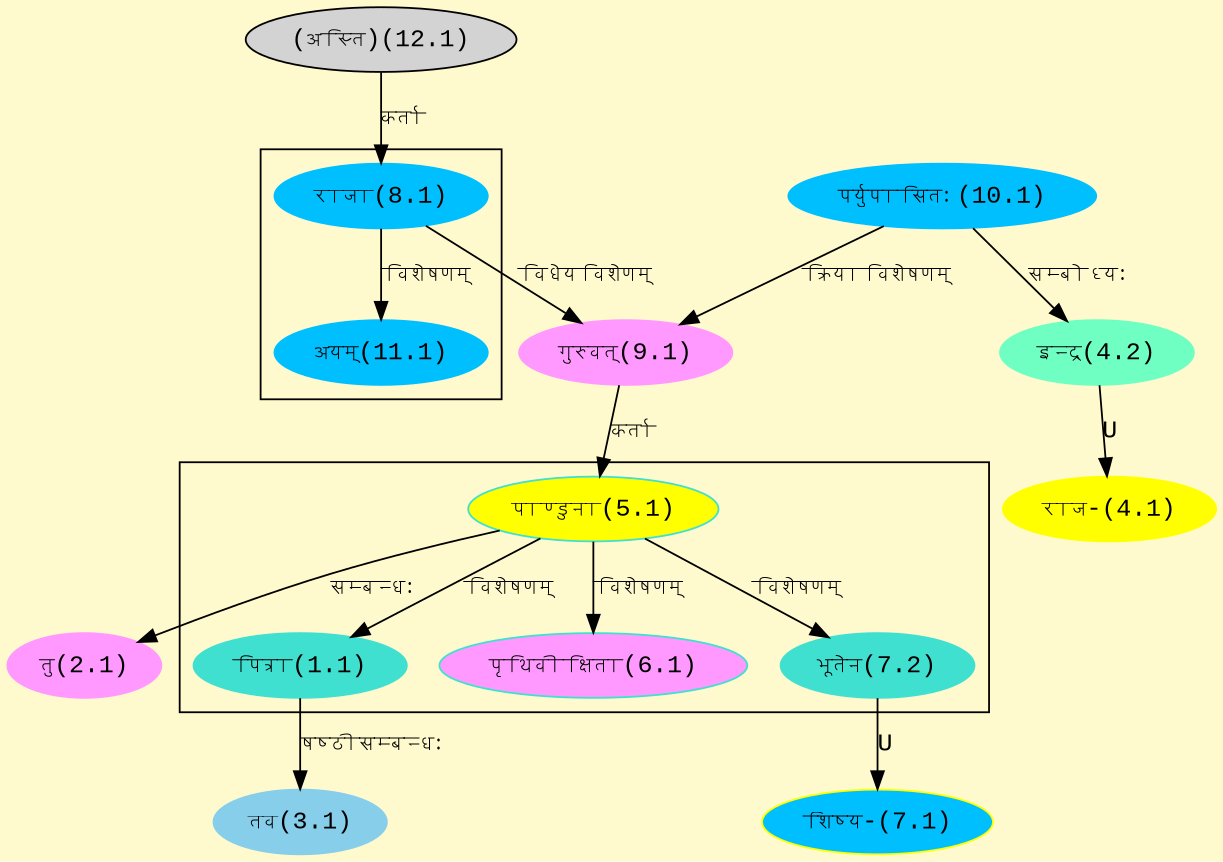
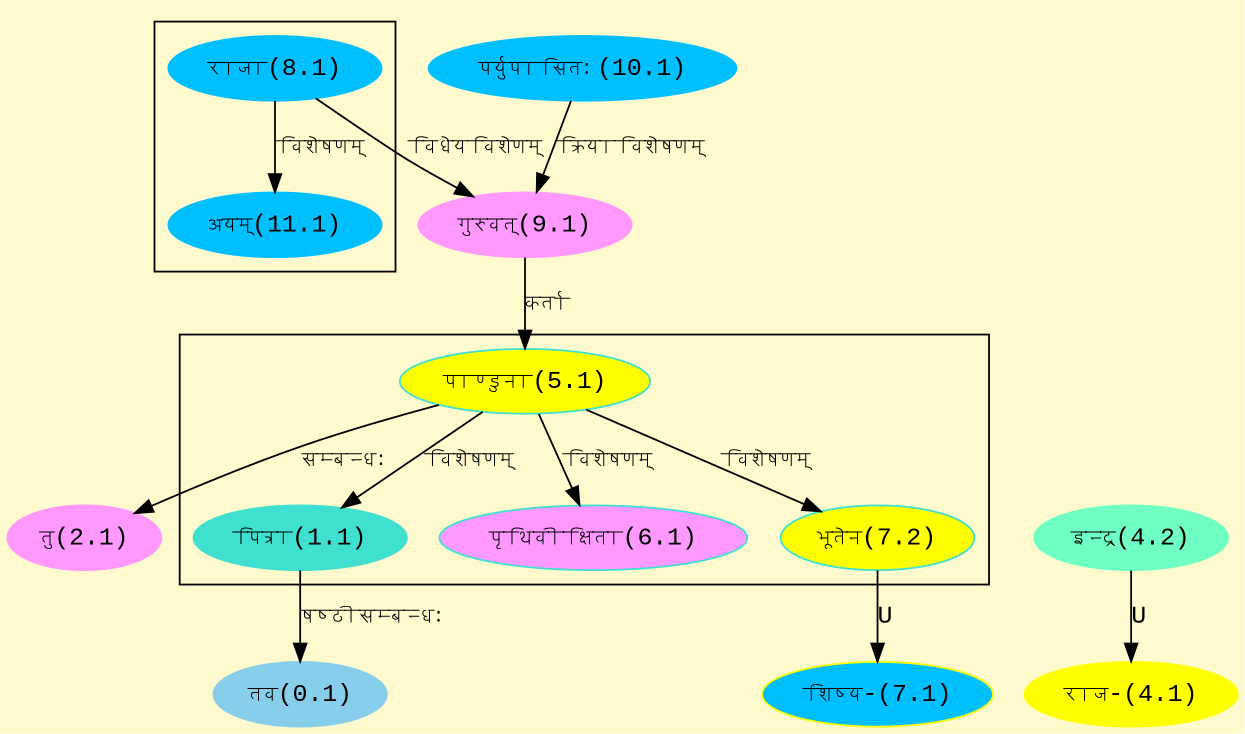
node "(अस्ति)(12.1)": removed
edge "पर्युपासितः(10.1)" -> "इन्द्र(4.2)": removed, label "सम्बोध्यः"
node "भूतेन(7.2)": fillcolor #40e0d0 -> #ffff00
node "तव(3.1)": label "तव(3.1)" -> "तव(0.1)"
